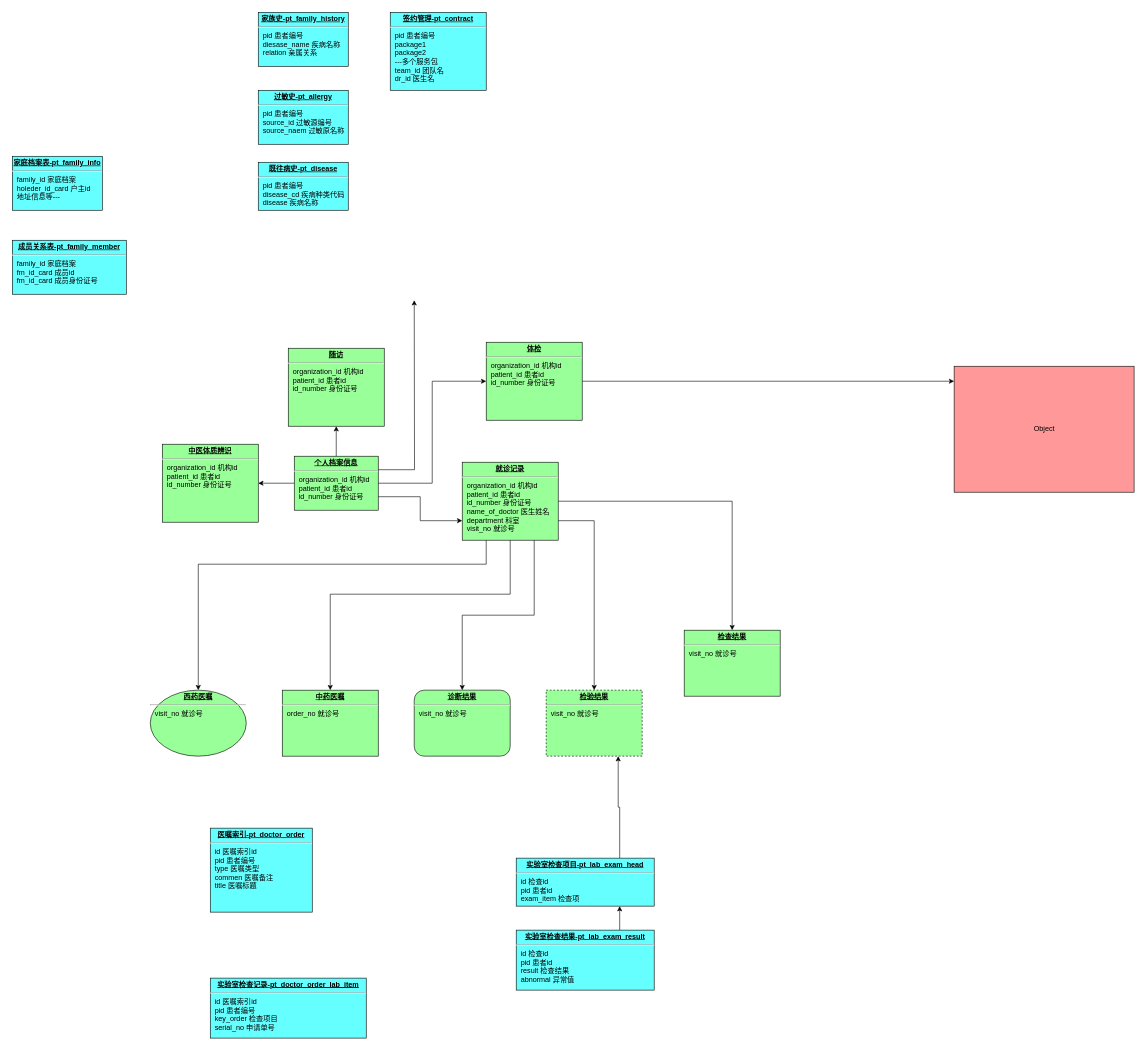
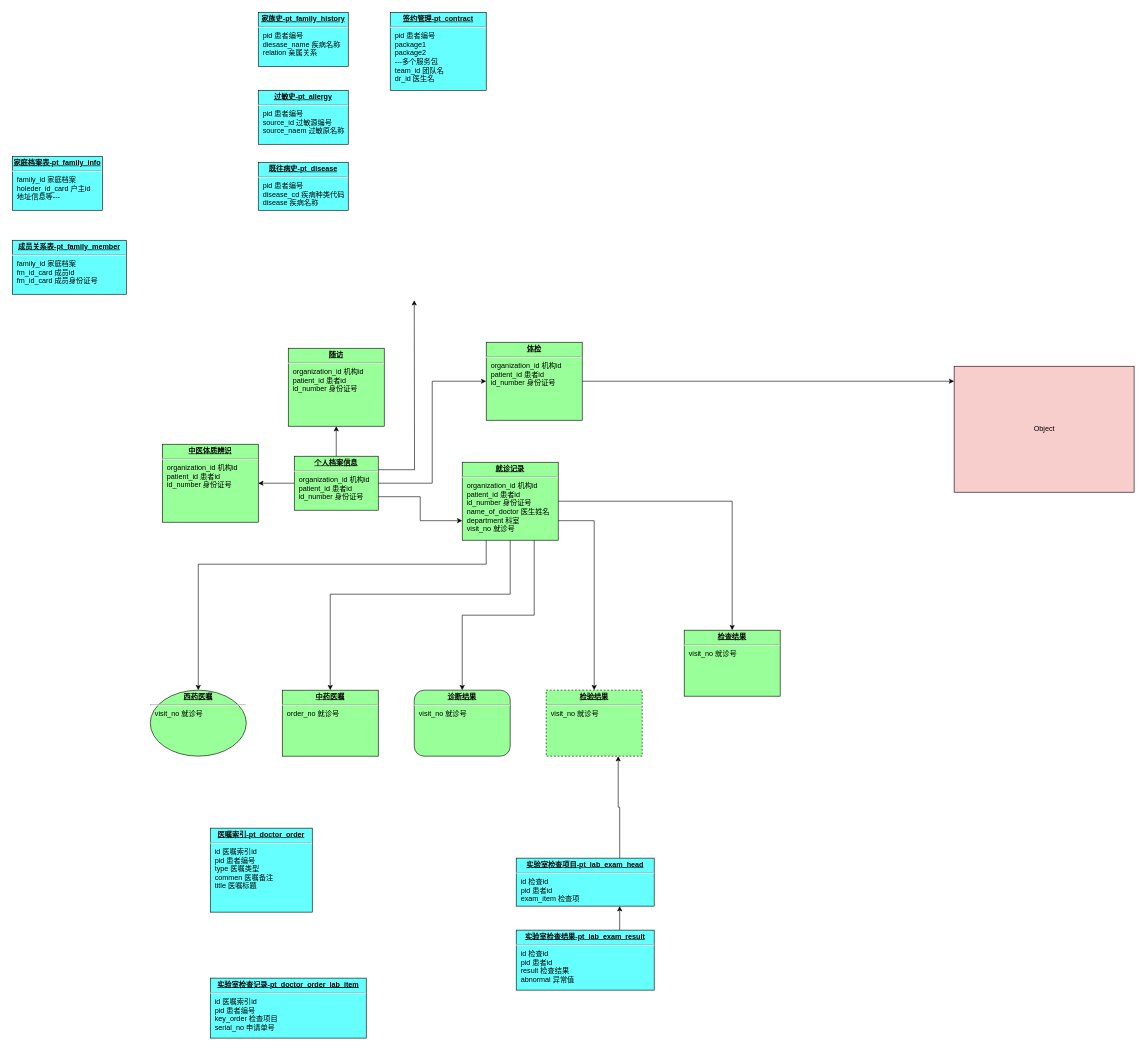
node "Object": fillcolor #ff9999 -> #f8cecc
